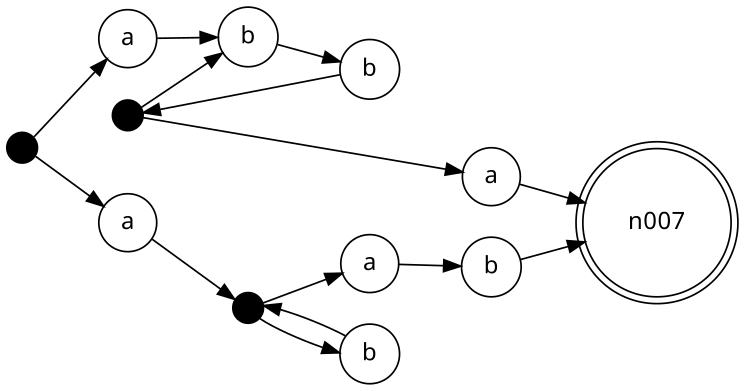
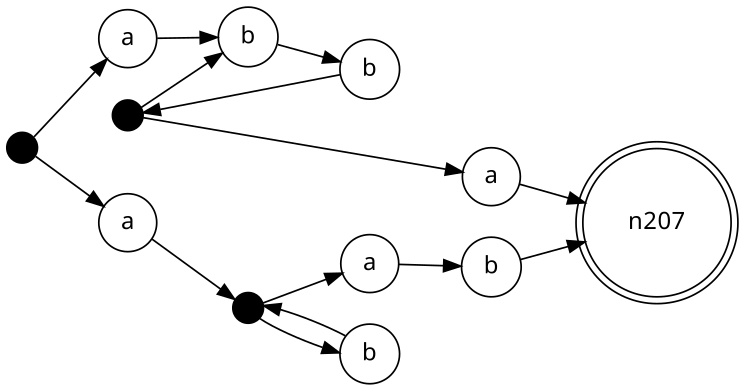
node "n007": label "n007" -> "n207"
